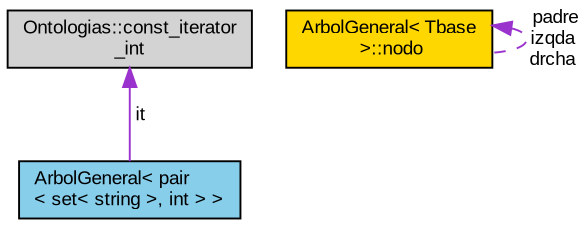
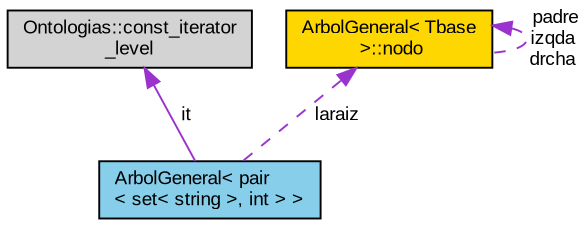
node "Ontologias::const_iterator _int": label "Ontologias::const_iterator _int" -> "Ontologias::const_iterator _level"
edge "ArbolGeneral< pair < set< string >, int > >" -> "ArbolGeneral< Tbase >::nodo": added, label "laraiz"
